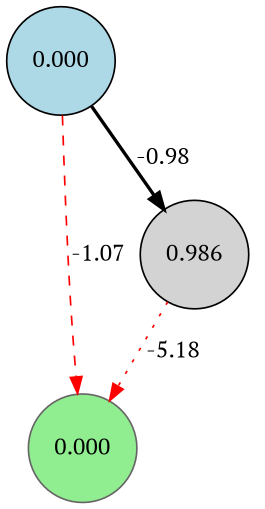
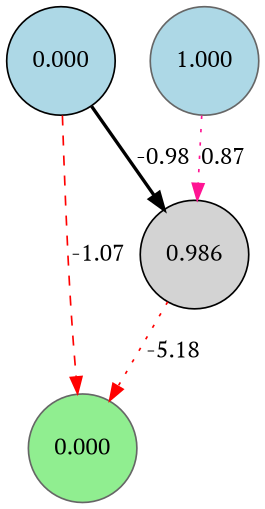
node "1.000": added
